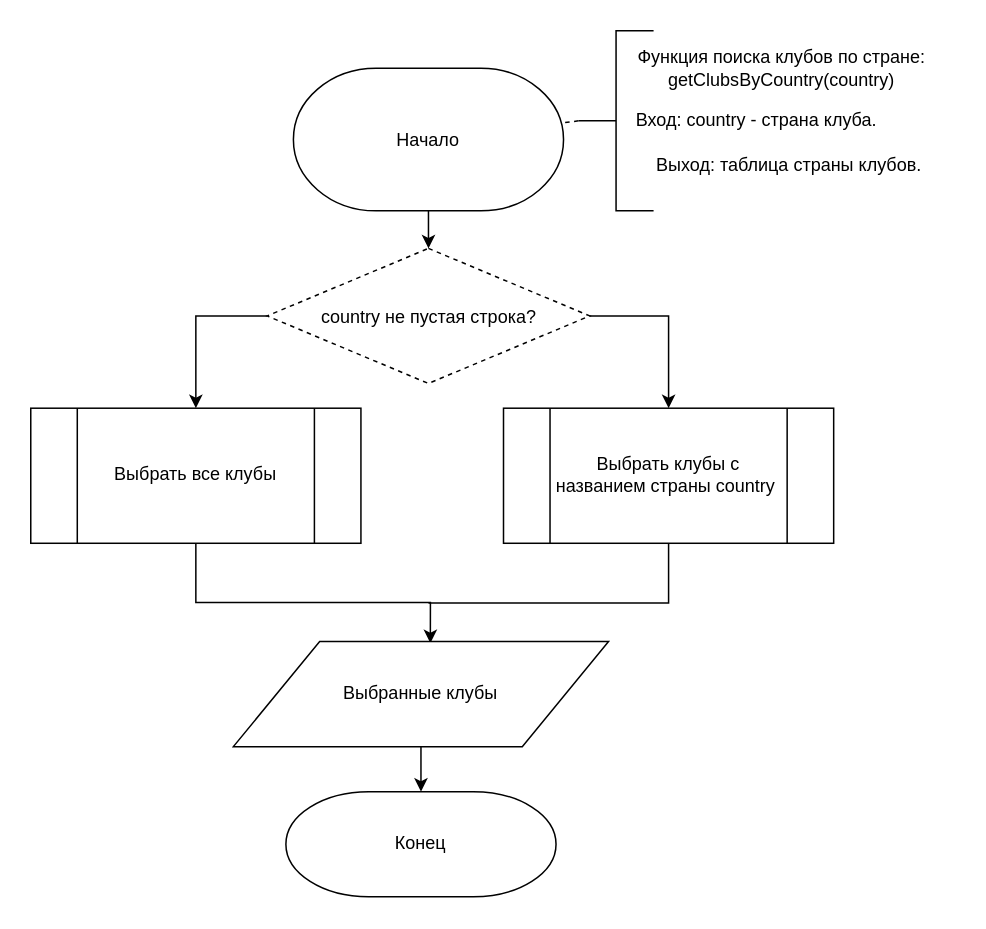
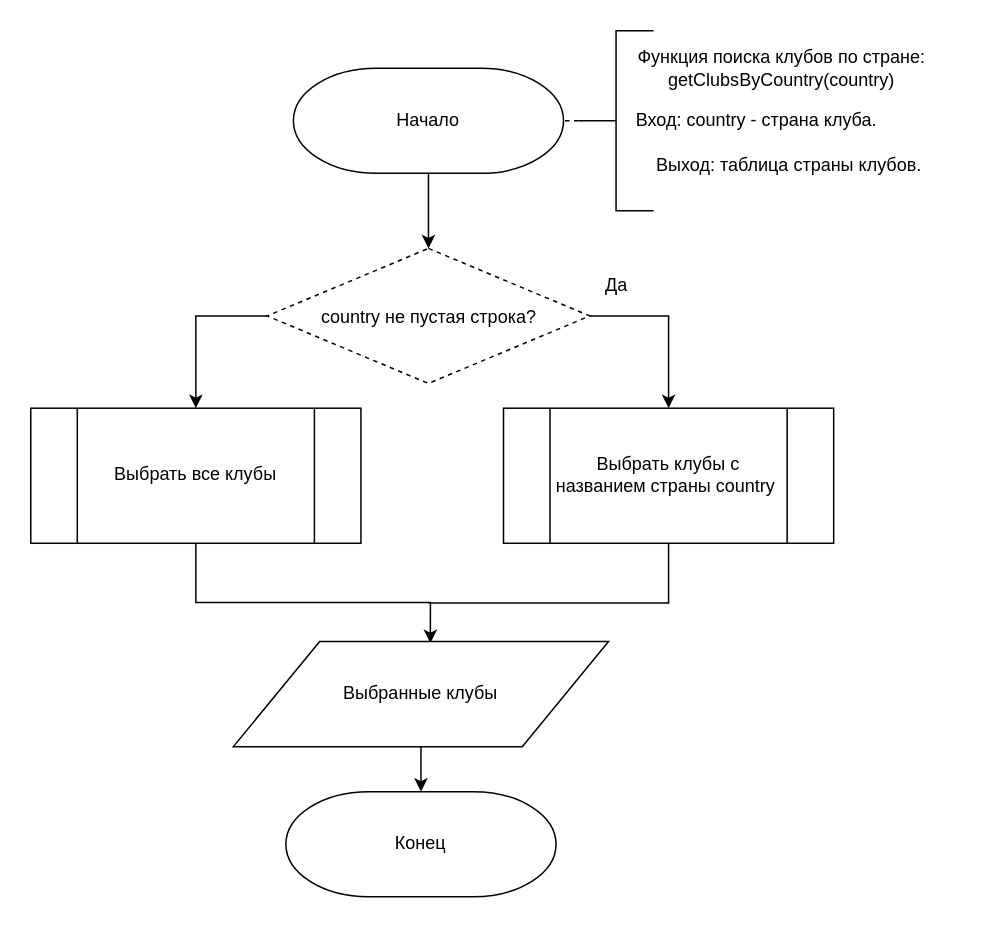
node "Начало": size 270x143 -> 270x105
node "Да": added
